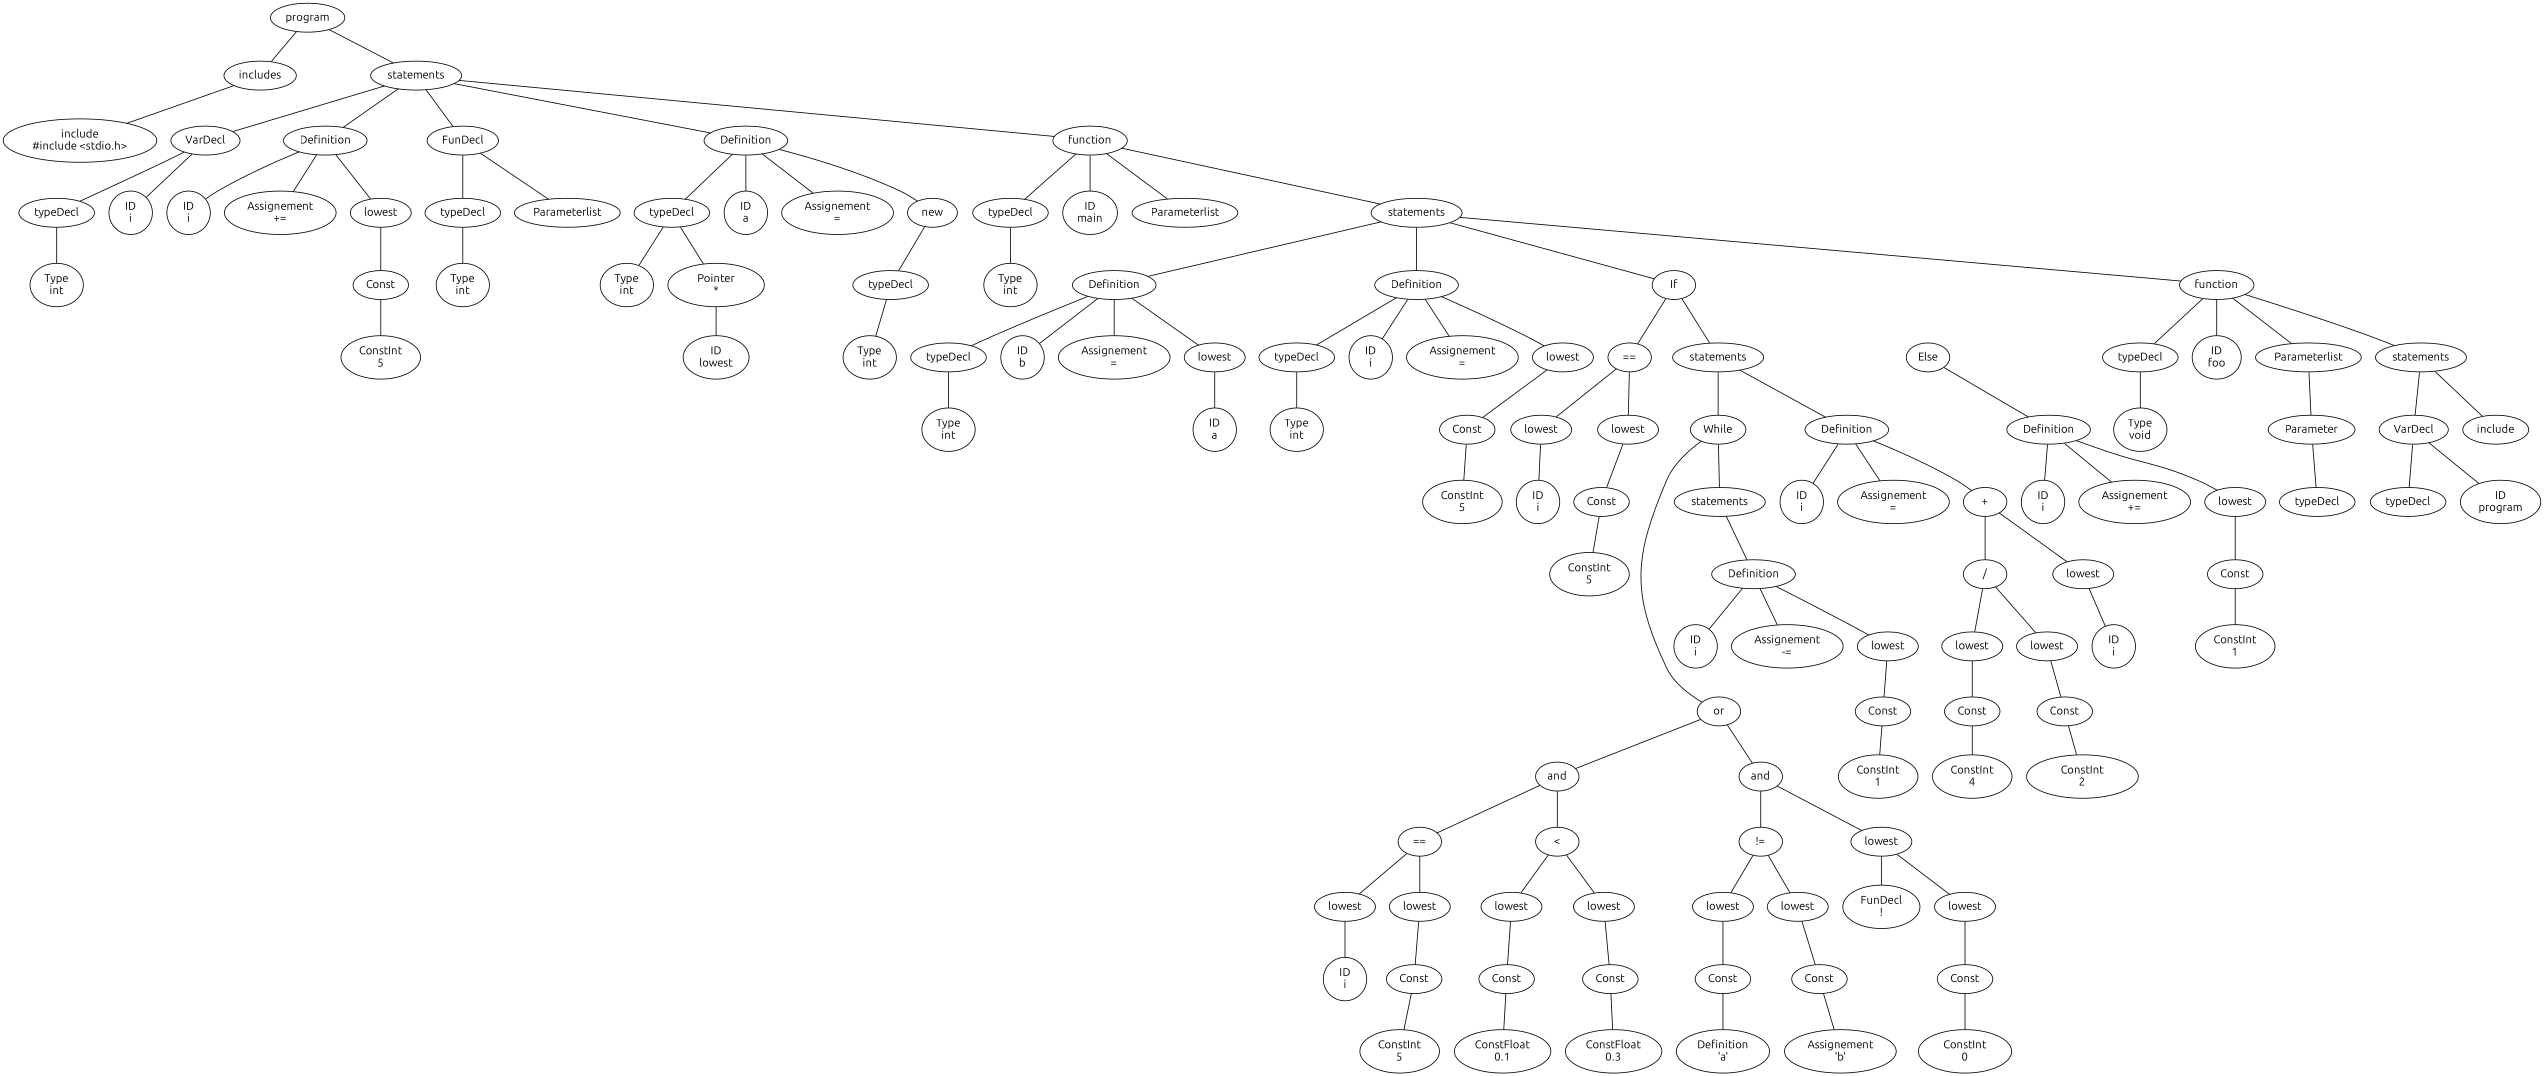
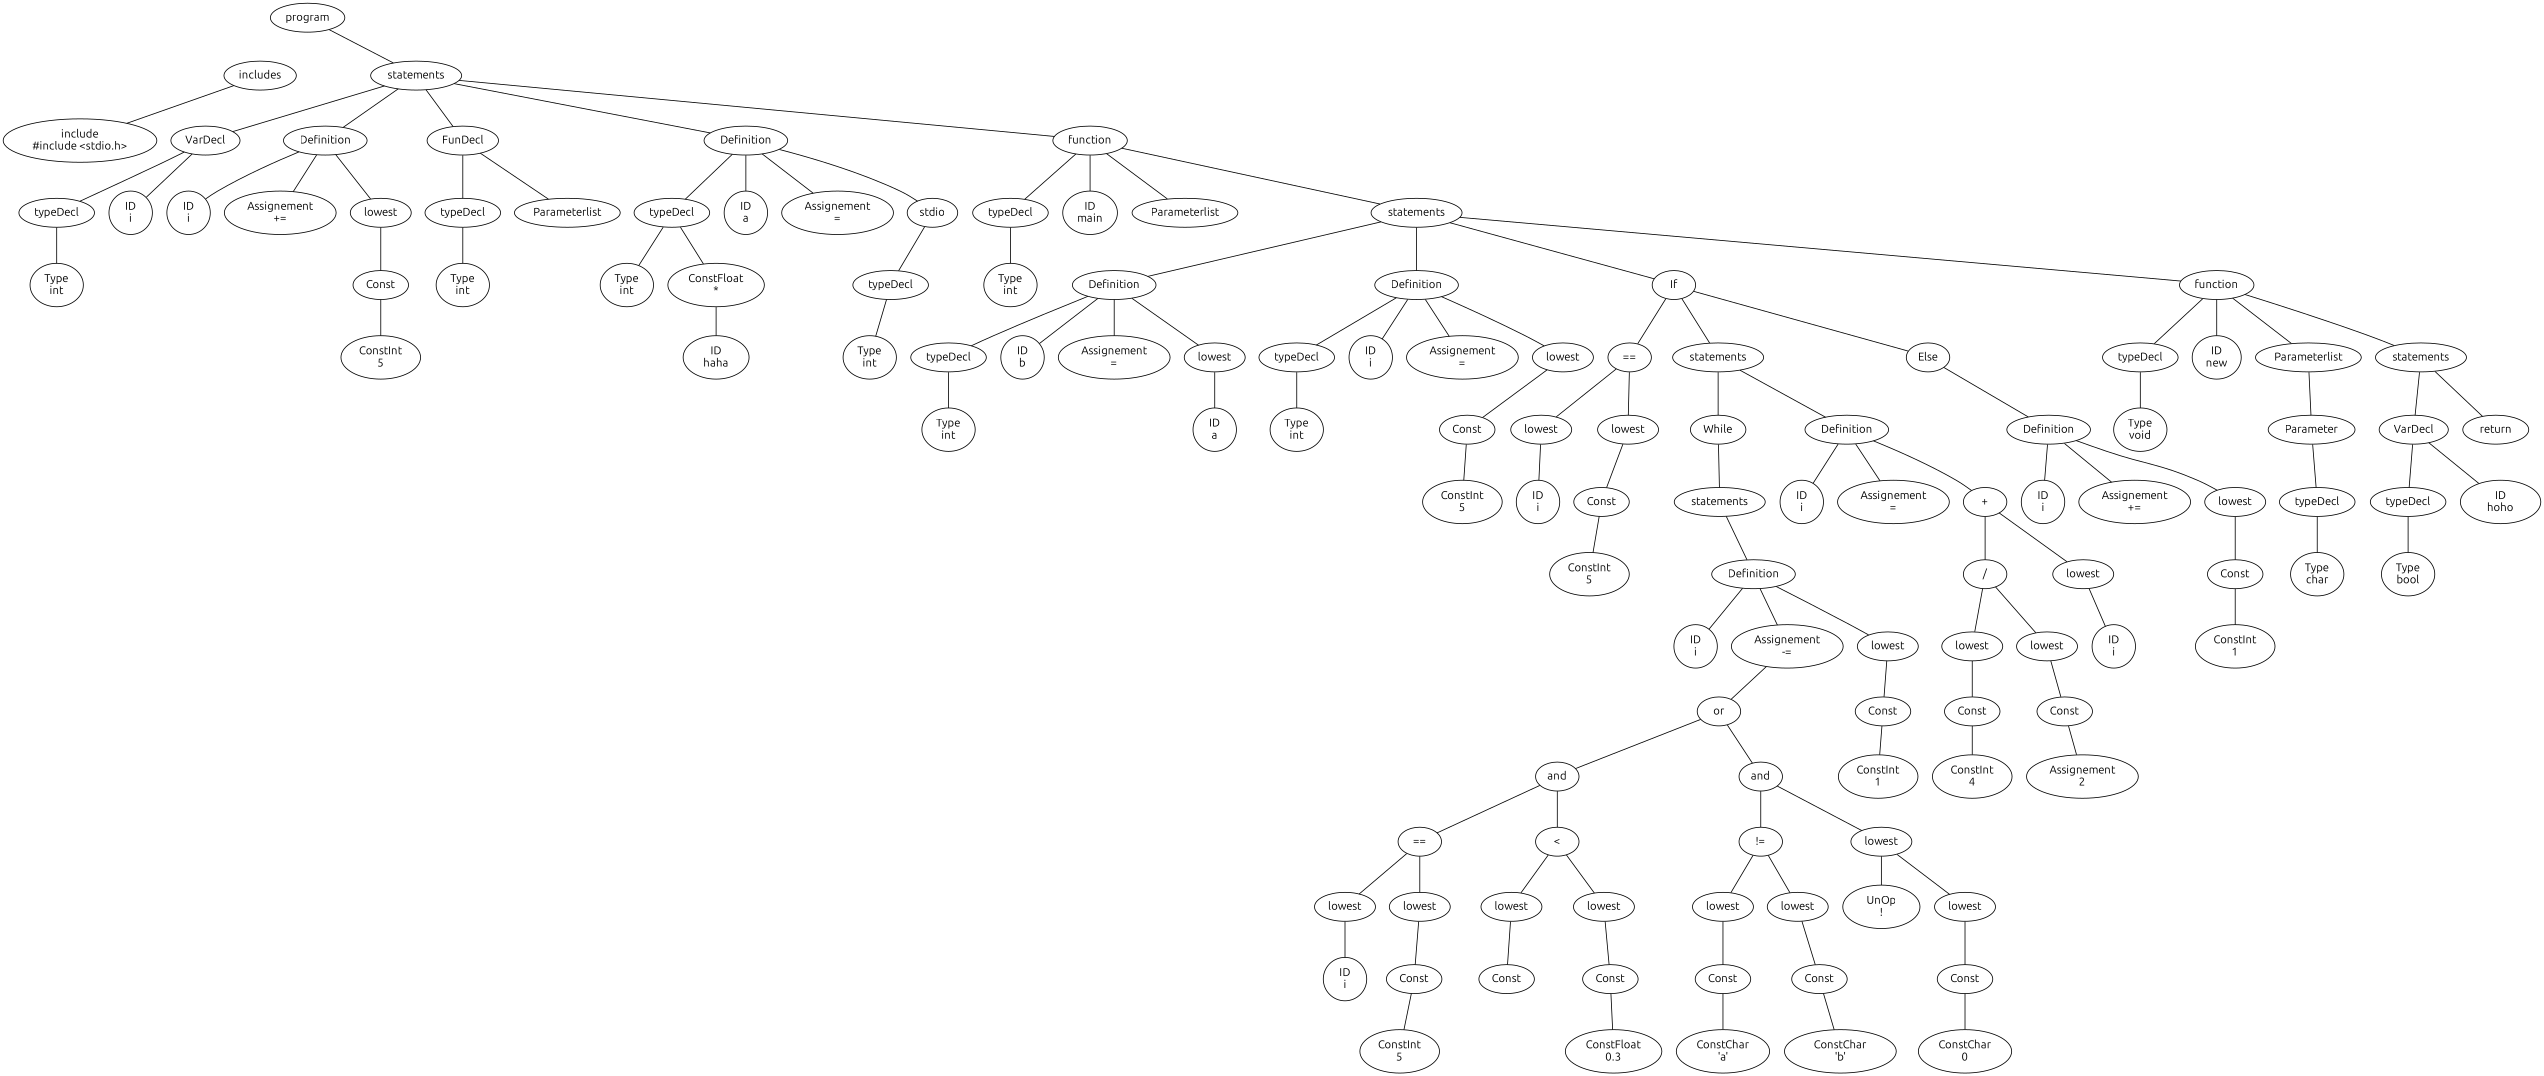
edge "program" -- "includes": removed
node "new": label "new" -> "stdio"
node "Pointer *": label "Pointer *" -> "ConstFloat *"
edge "If" -- "Else": added
node "ID lowest": label "ID lowest" -> "ID haha"
node "ID foo": label "ID foo" -> "ID new"
node "include": label "include" -> "return"
node "ID program": label "ID program" -> "ID hoho"
edge "While" -- "or": now "Assignement -=" -- "or"
node "Type char": added
node "Type bool": added
node "ConstInt 2": label "ConstInt 2" -> "Assignement 2"
node "FunDecl !": label "FunDecl !" -> "UnOp !"
node "ConstFloat 0.1": removed
node "Definition 'a'": label "Definition 'a'" -> "ConstChar 'a'"
node "Assignement 'b'": label "Assignement 'b'" -> "ConstChar 'b'"
node "ConstInt 0": label "ConstInt 0" -> "ConstChar 0"
